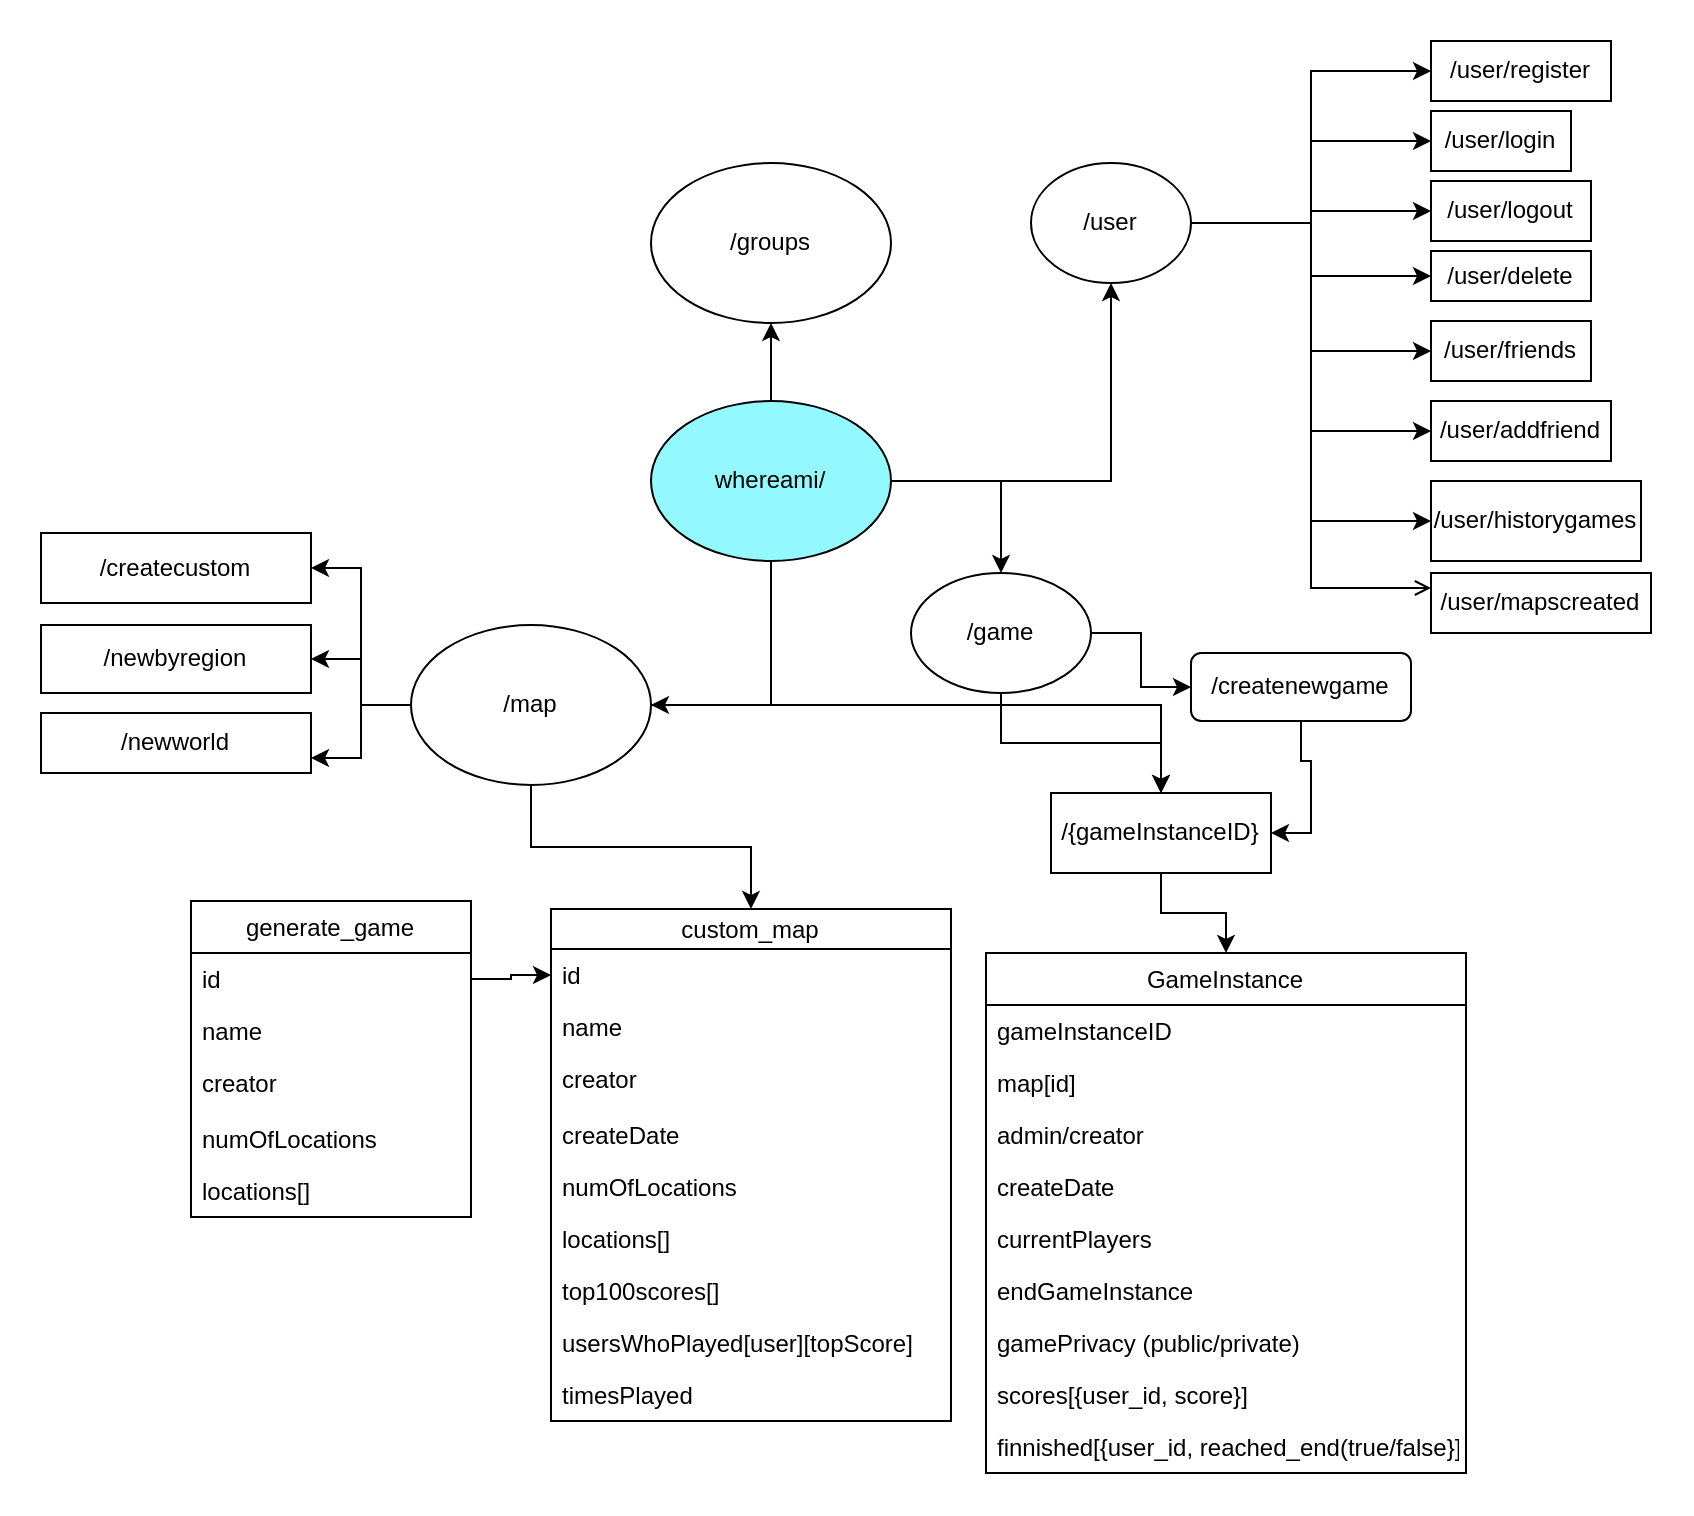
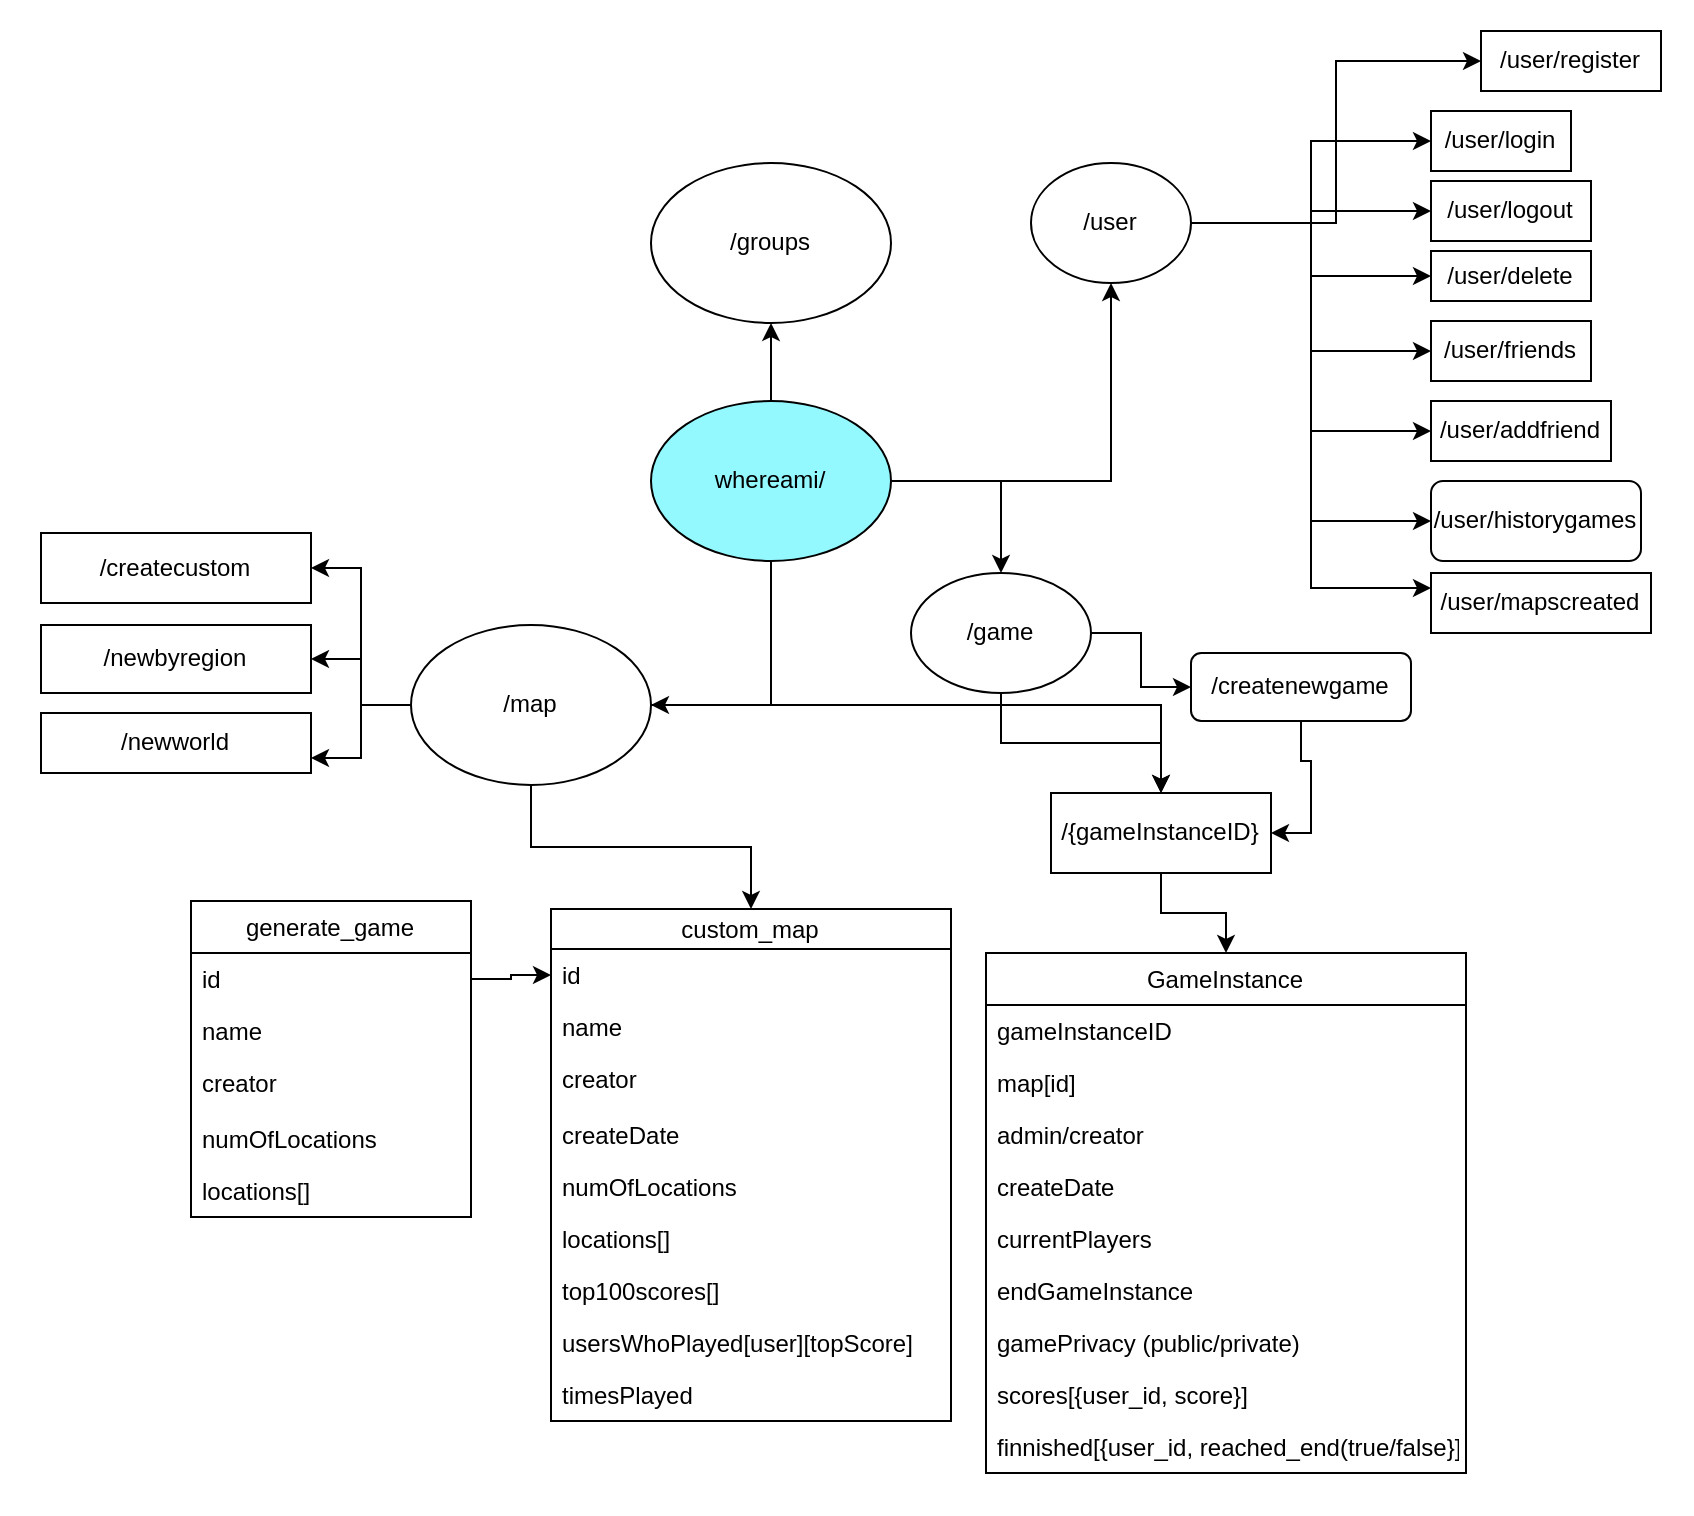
node "/user/register": moved (1521, 71) -> (1571, 61)
node "/user/historygames": shape rectangle -> rounded rectangle
edge "/user" -> "/user/mapscreated": arrowhead open -> classic
